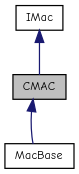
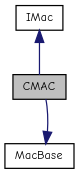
edge "MacBase" -> "CMAC": reversed
